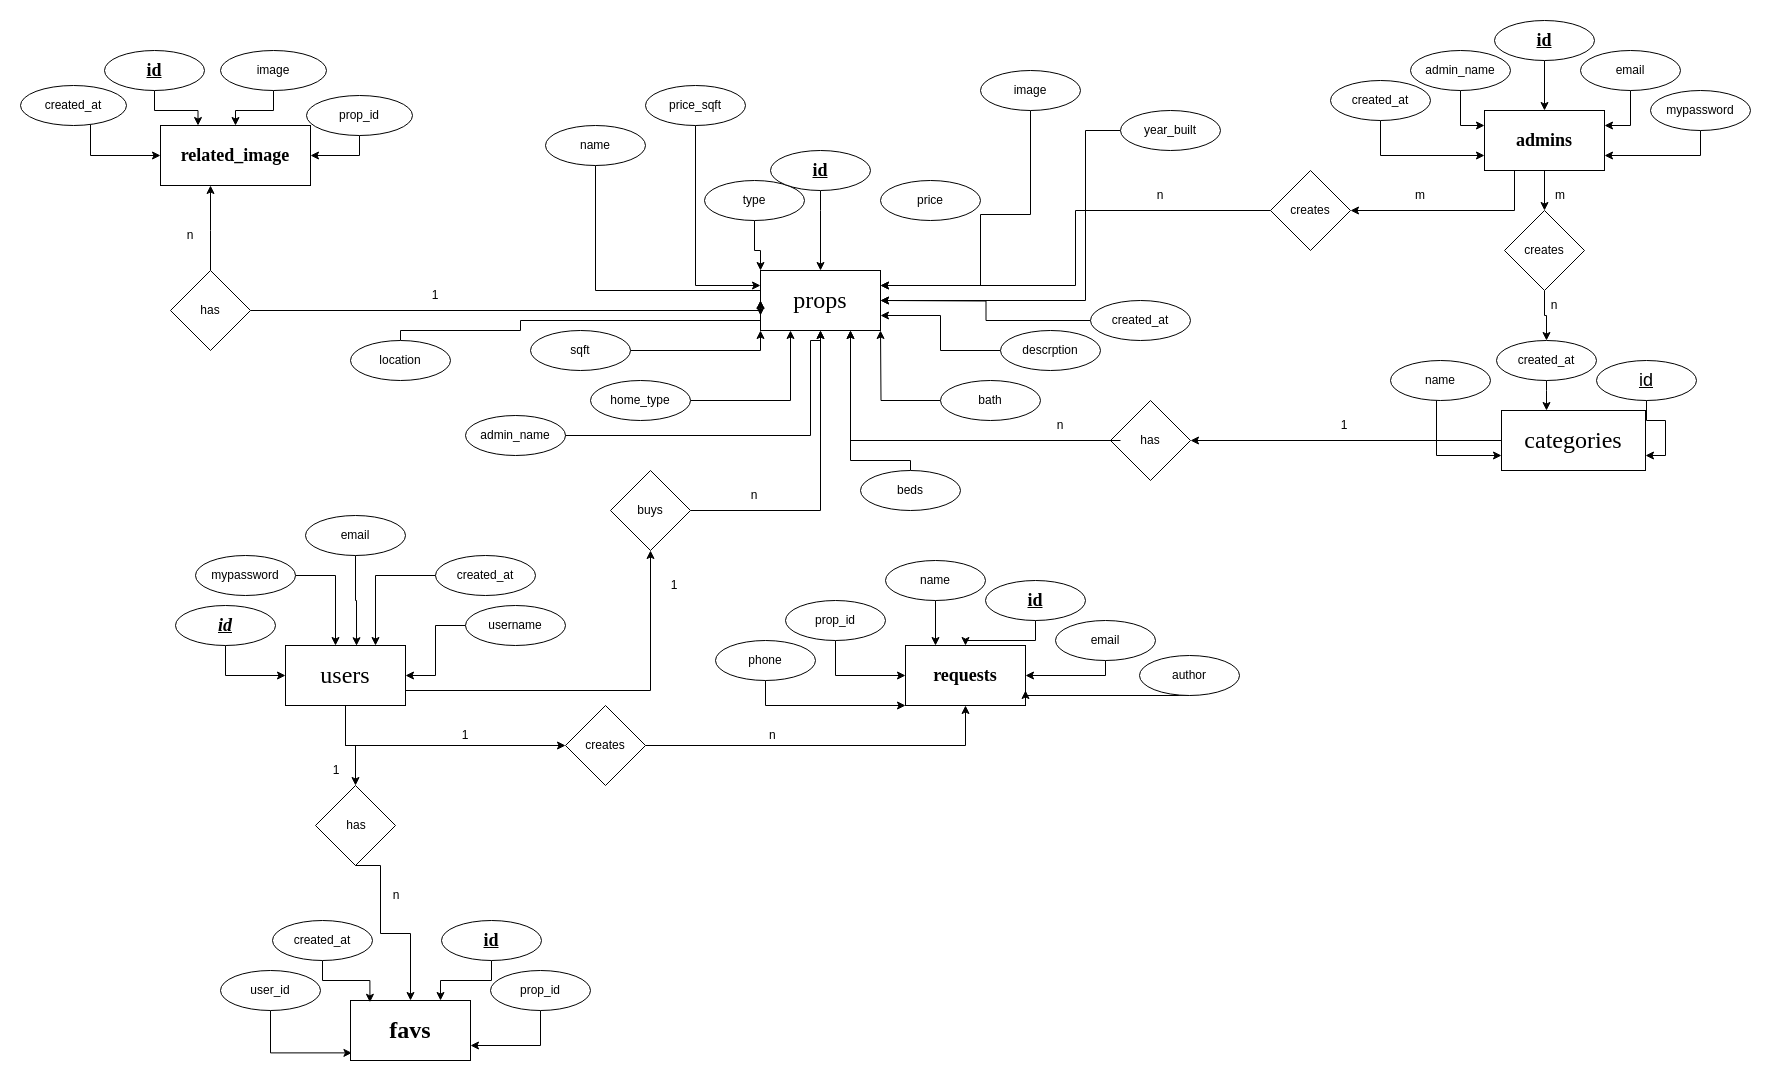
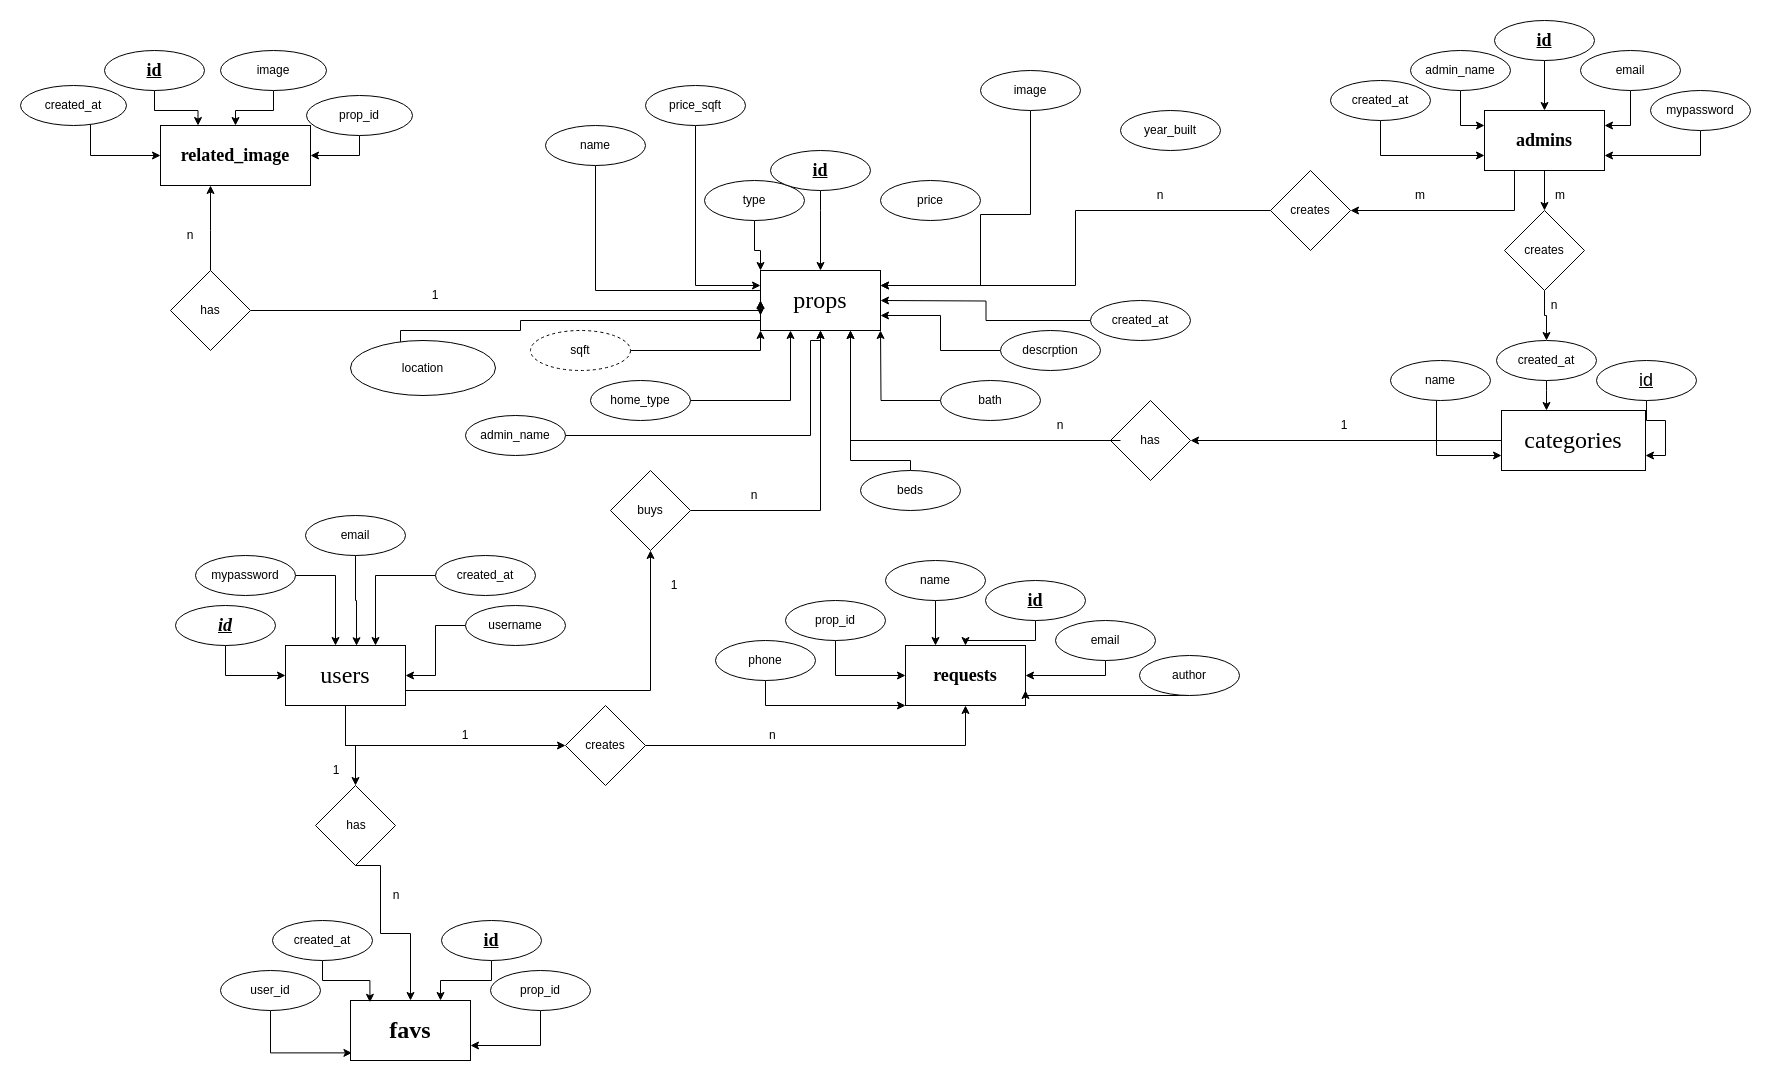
edge "year_built" -> "props": removed
node "sqft": style solid -> dashed
node "location": size 100x40 -> 145x55
